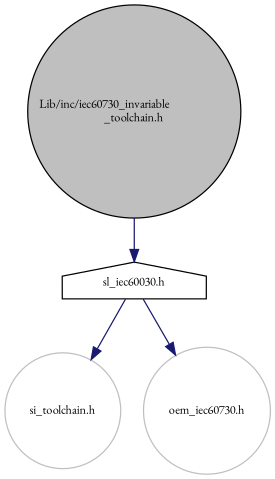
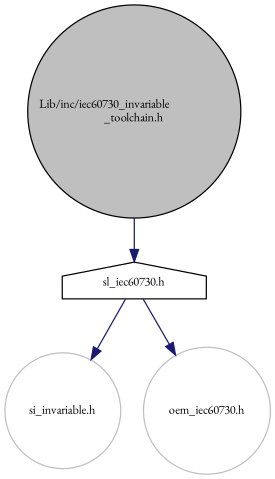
node "sl_iec60030.h": label "sl_iec60030.h" -> "sl_iec60730.h"
node "si_toolchain.h": label "si_toolchain.h" -> "si_invariable.h"
